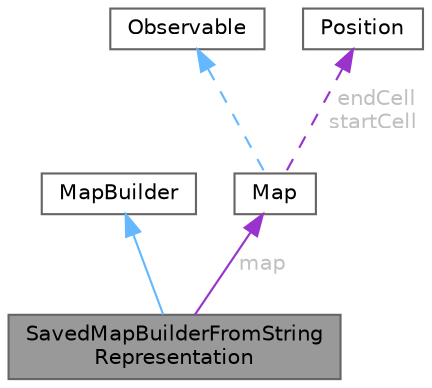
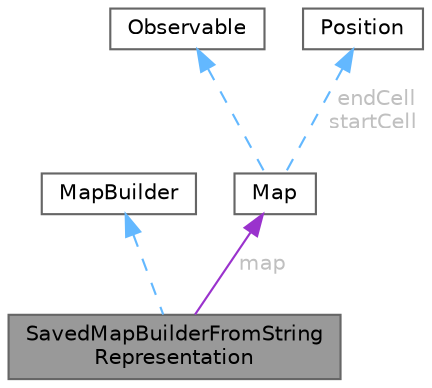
edge "Map" -> "Position": color darkorchid3 -> steelblue1
edge "SavedMapBuilderFromString Representation" -> "MapBuilder": style solid -> dashed
